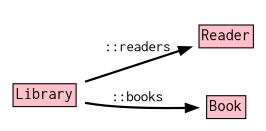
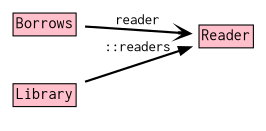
node "Borrows": added
node "Book": removed
